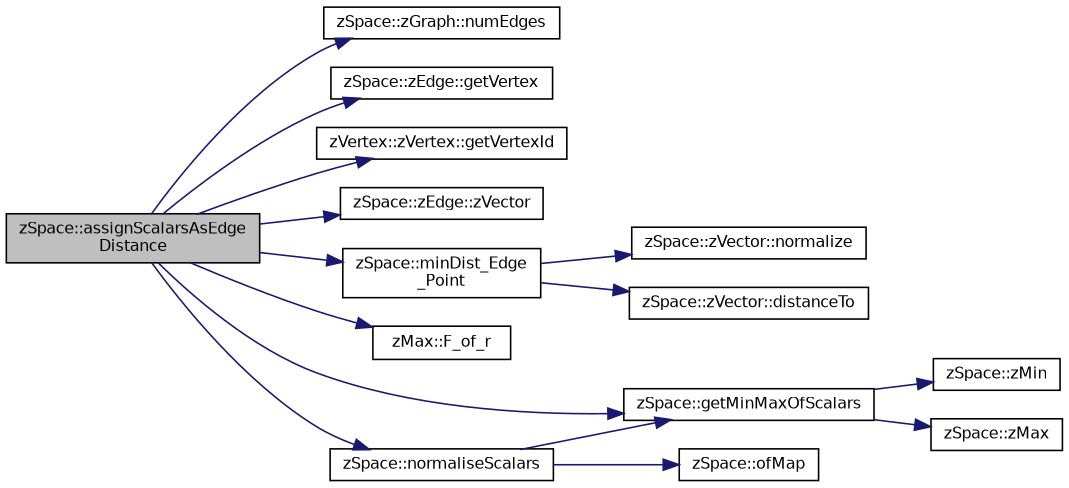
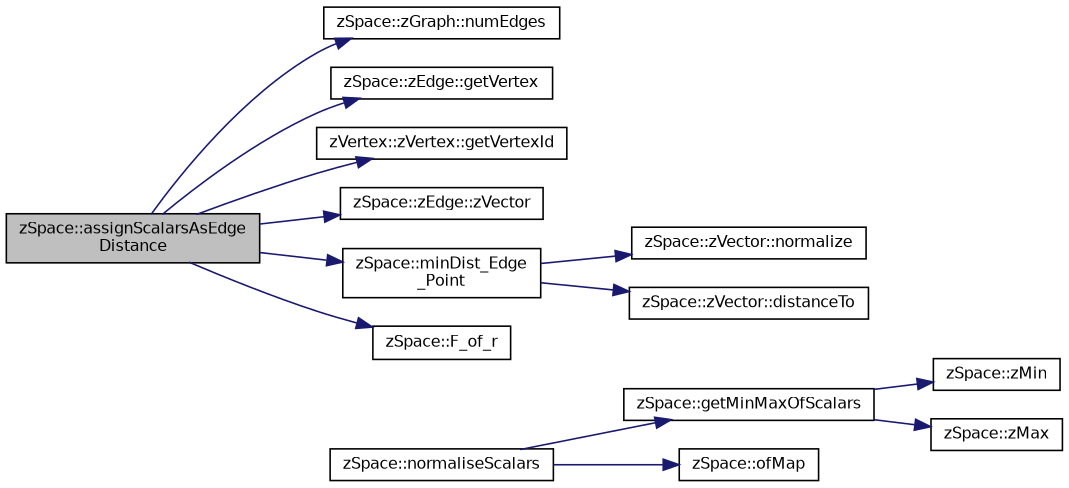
node "zMax::F_of_r": label "zMax::F_of_r" -> "zSpace::F_of_r"
edge "zSpace::assignScalarsAsEdge Distance" -> "zSpace::normaliseScalars": removed
edge "zSpace::assignScalarsAsEdge Distance" -> "zSpace::getMinMaxOfScalars": removed
